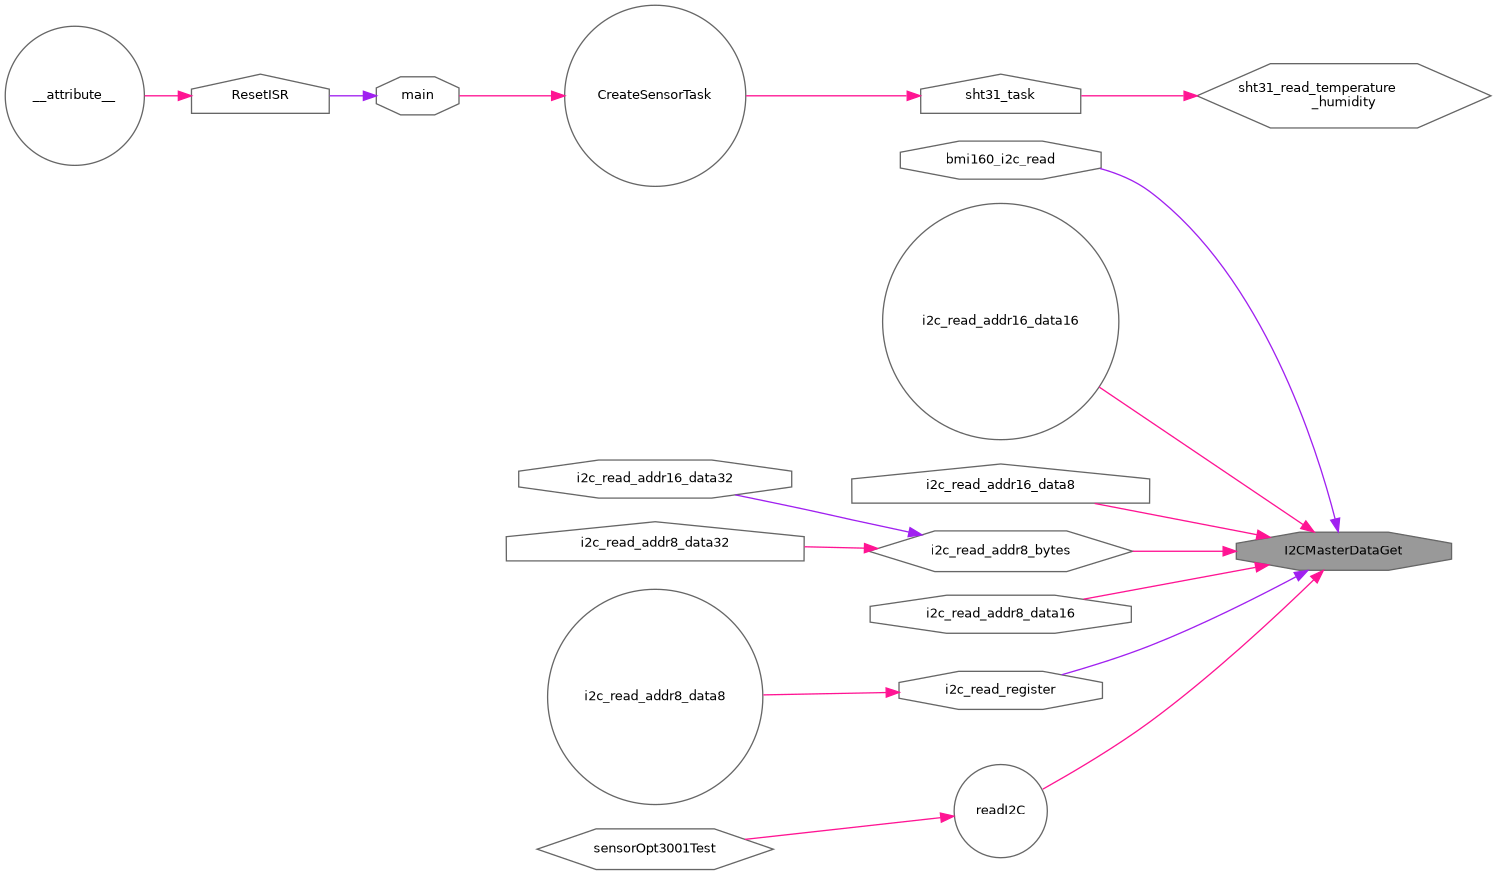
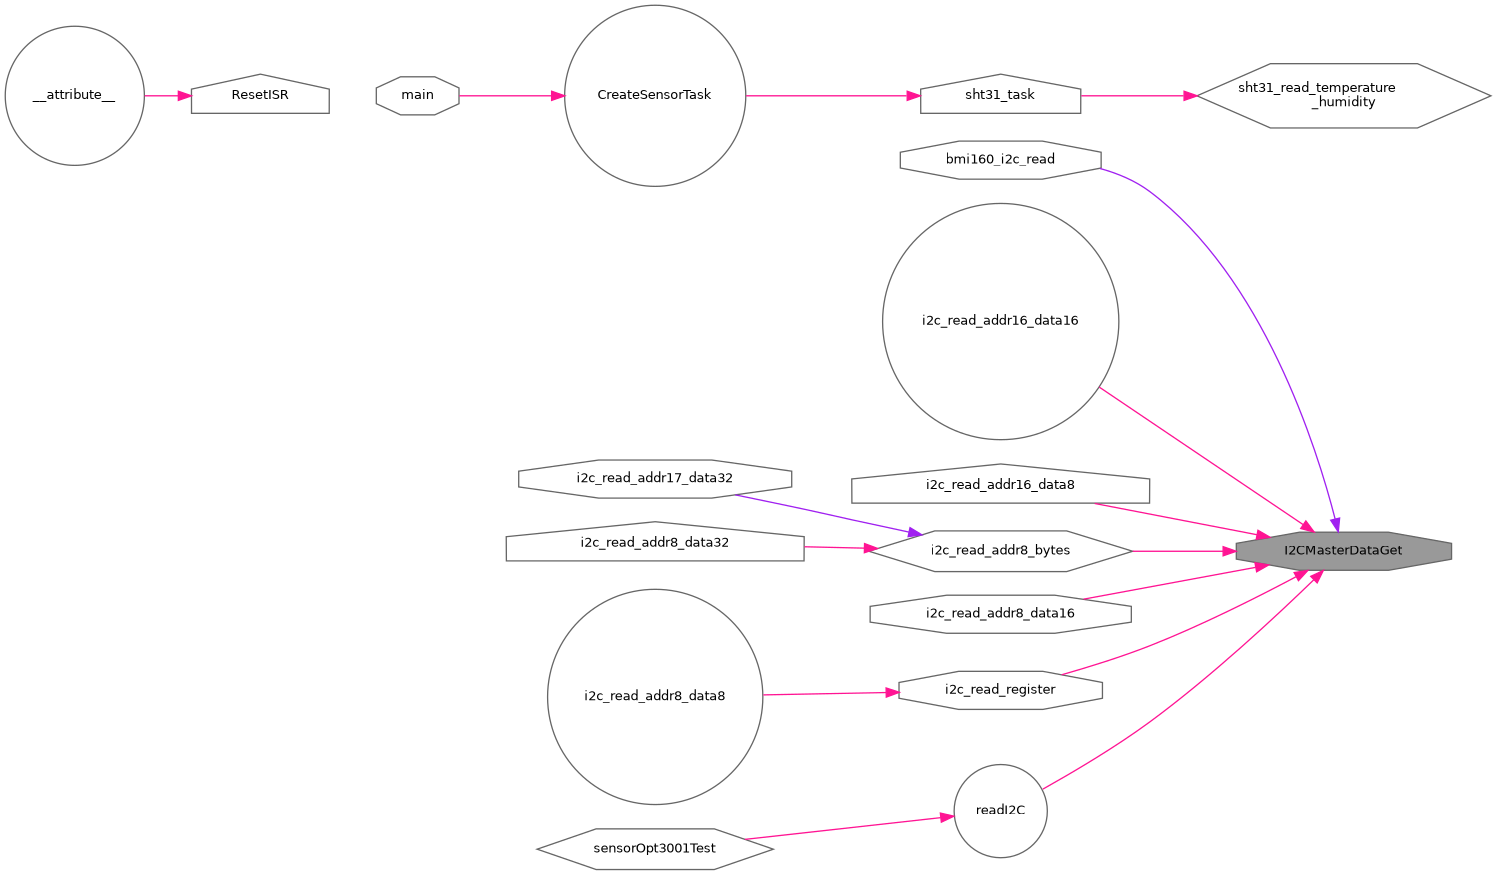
edge "ResetISR" -> "main": removed
node "i2c_read_addr16_data32": label "i2c_read_addr16_data32" -> "i2c_read_addr17_data32"
edge "i2c_read_register" -> "I2CMasterDataGet": color purple -> deeppink
